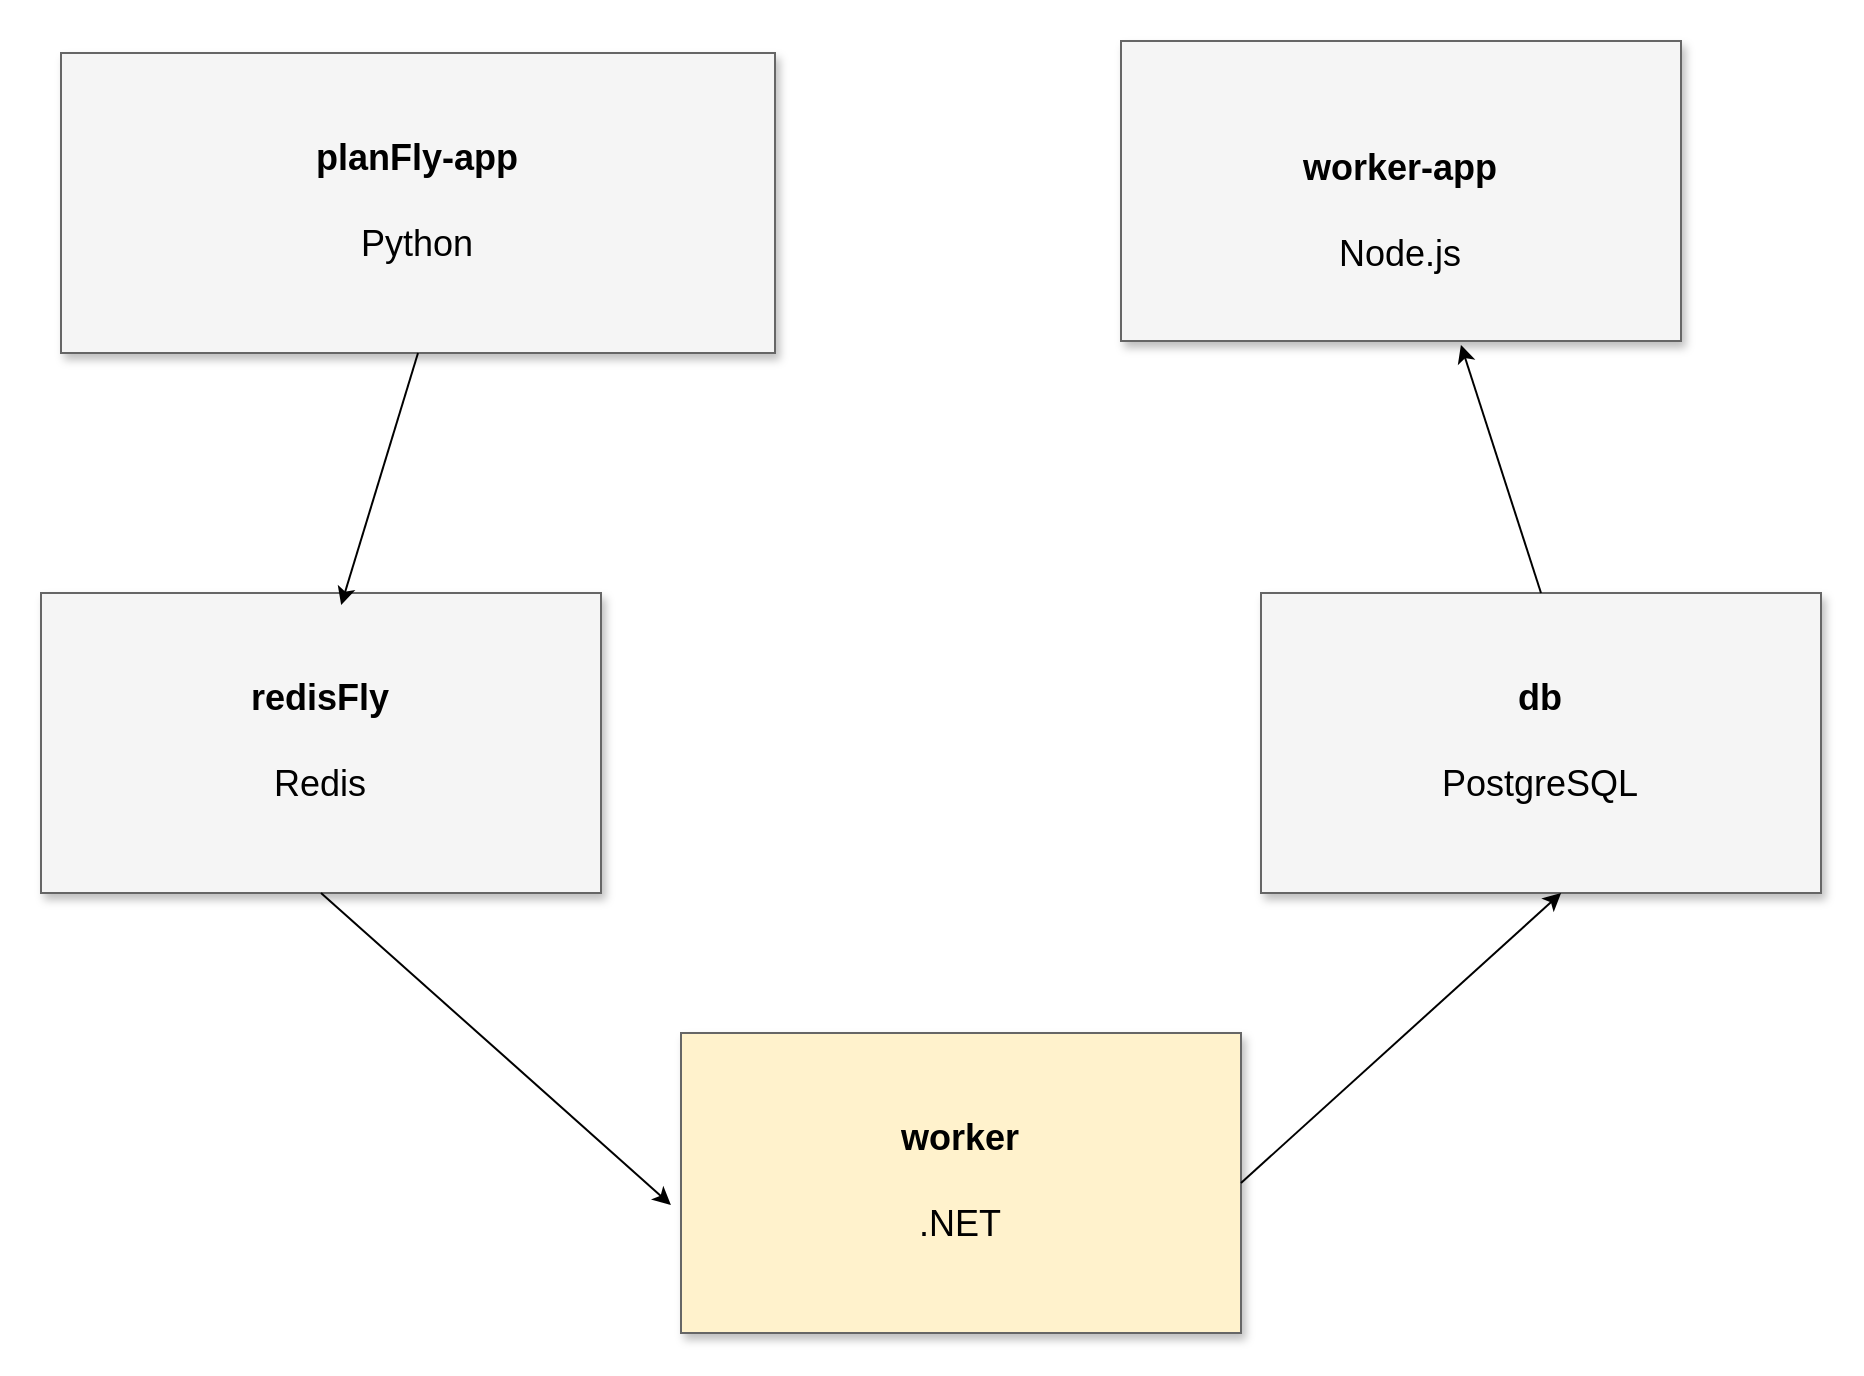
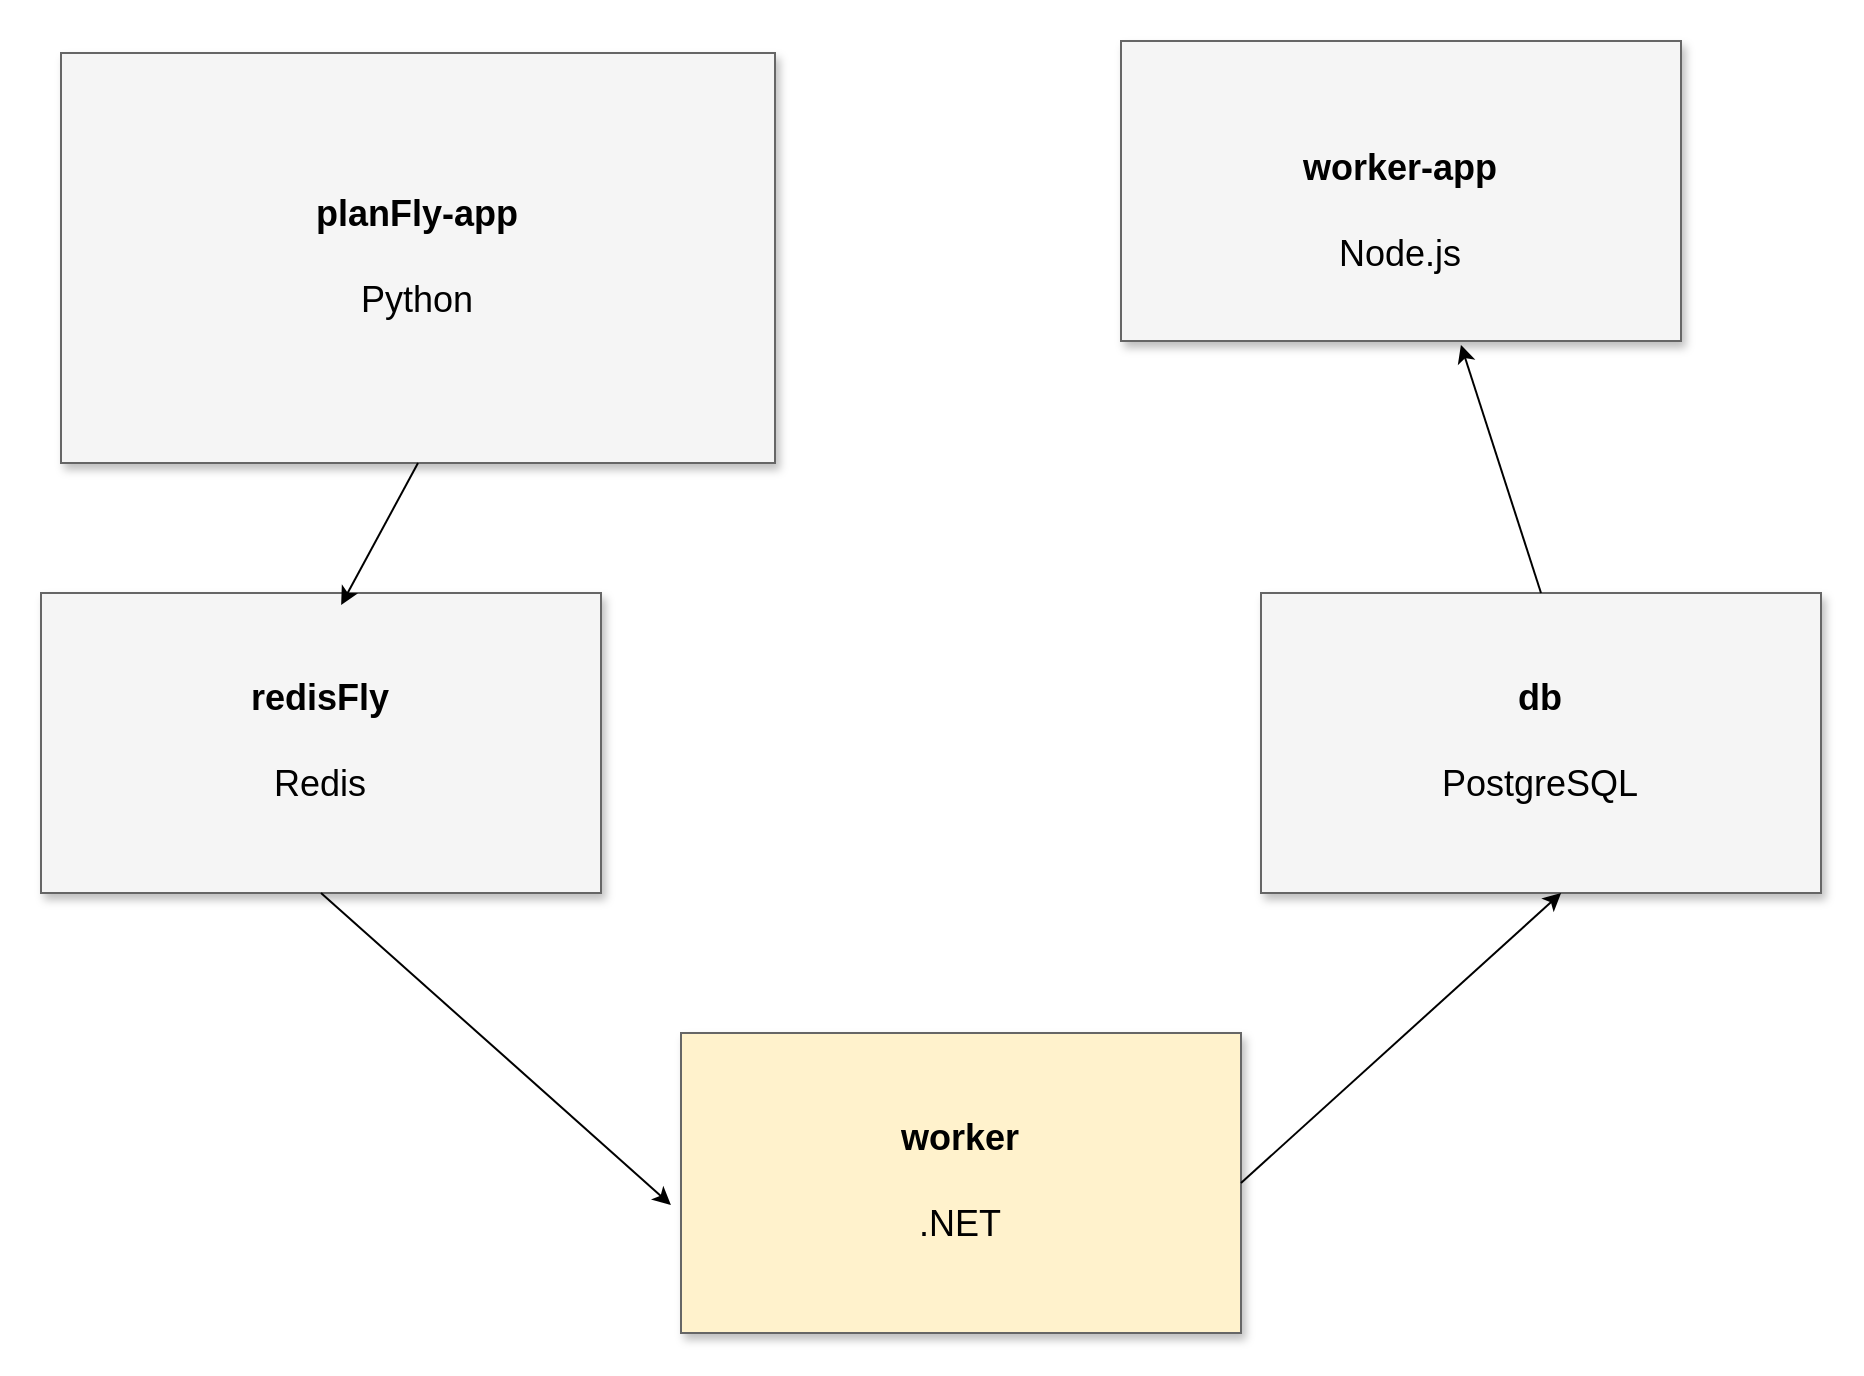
node "planFly-app Python": size 714x300 -> 714x410
